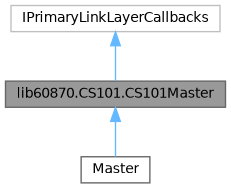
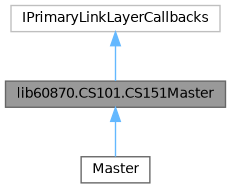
node "lib60870.CS101.CS101Master": label "lib60870.CS101.CS101Master" -> "lib60870.CS101.CS151Master"
